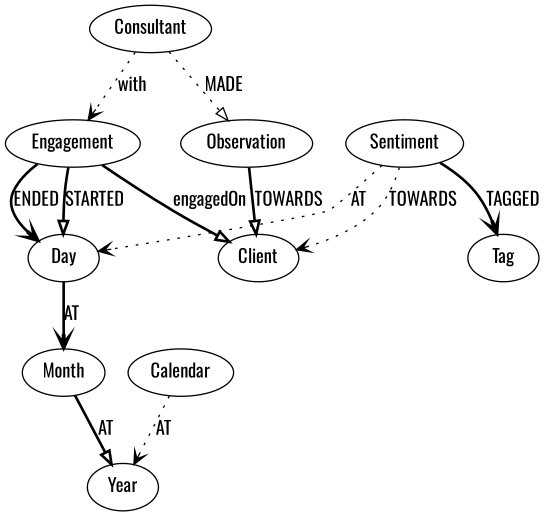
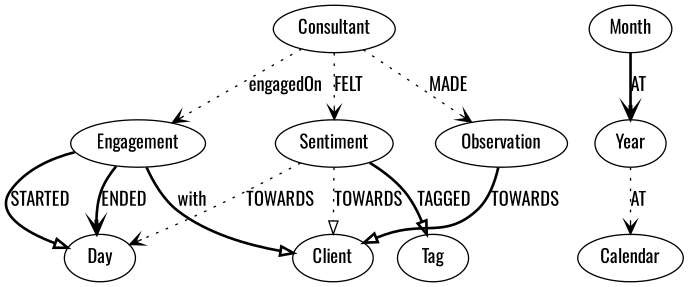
edge "Consultant" -> "Sentiment": added, label "FELT"
edge "Consultant" -> "Observation": arrowhead onormal -> vee
edge "Consultant" -> "Engagement": label "with" -> "engagedOn"
edge "Sentiment" -> "Tag": arrowhead vee -> onormal
edge "Engagement" -> "Client": label "engagedOn" -> "with"
edge "Sentiment" -> "Day": label "AT" -> "TOWARDS"
edge "Sentiment" -> "Client": arrowhead vee -> onormal
edge "Day" -> "Month": removed, label "AT"
edge "Month" -> "Year": arrowhead onormal -> vee
edge "Calendar" -> "Year": reversed
